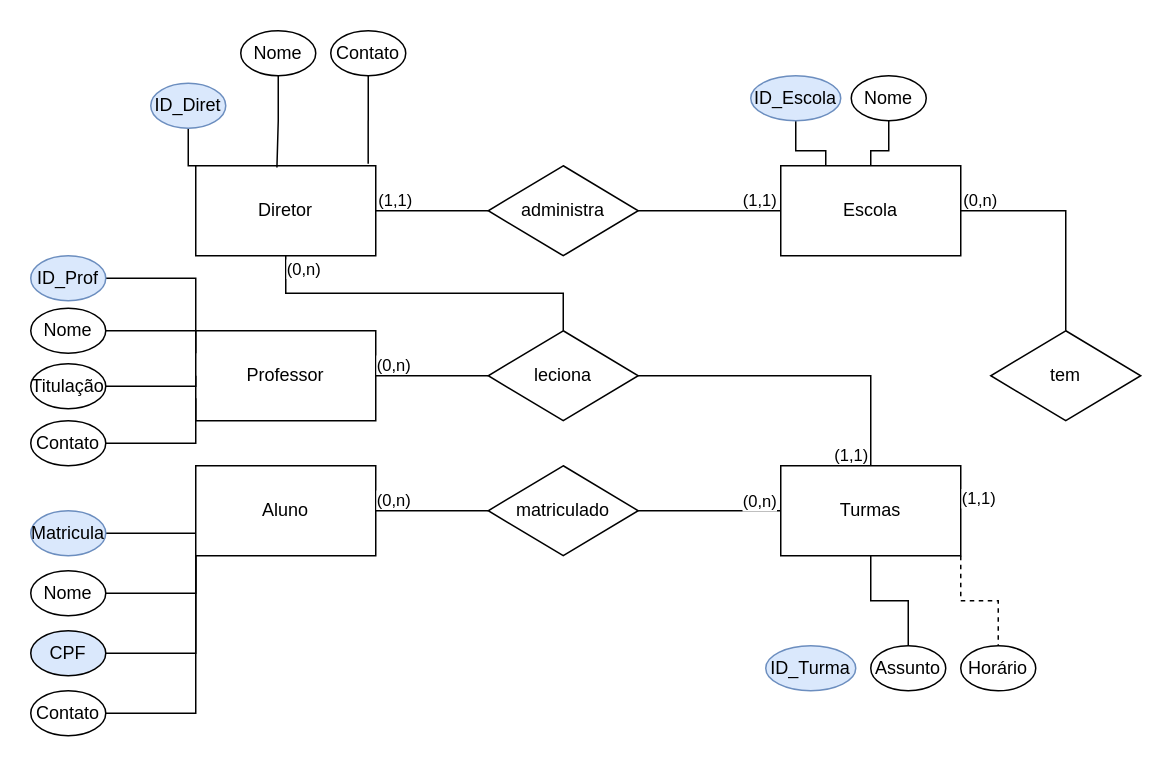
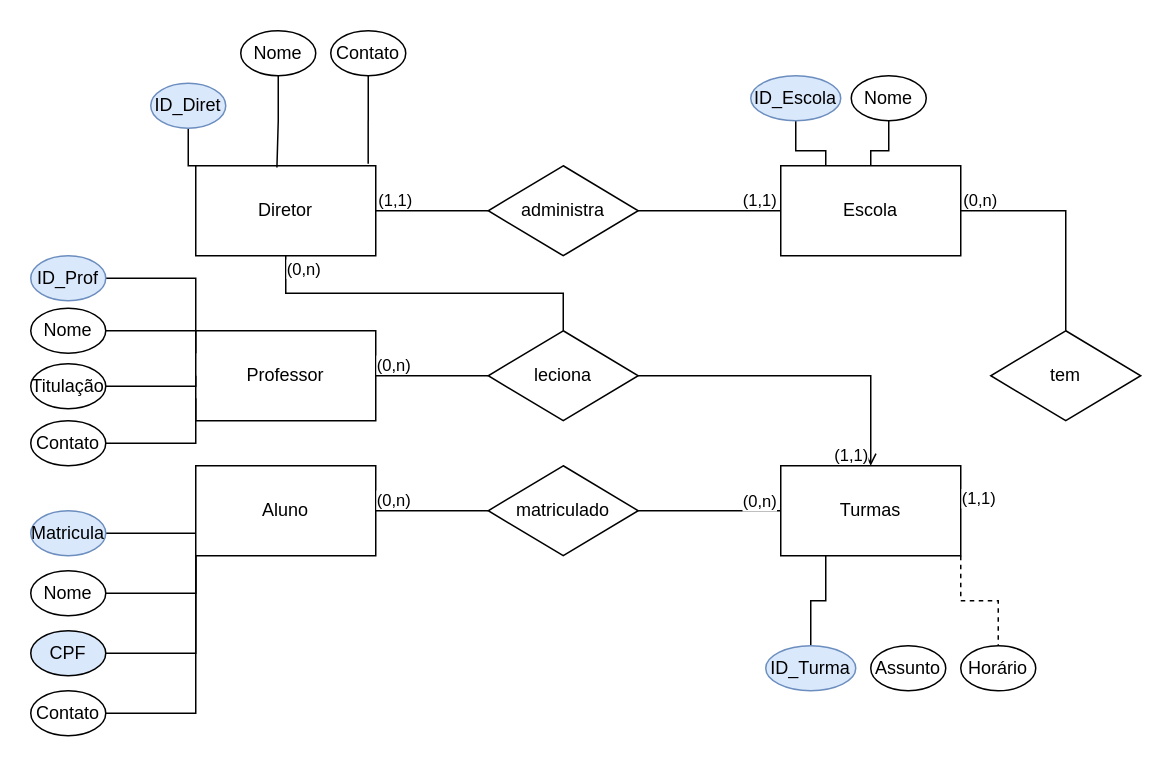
edge "leciona" -- "Turmas": arrowhead none -> open
edge "Turmas" -- "ID_Turma": added
edge "Turmas" -- "Assunto": removed
